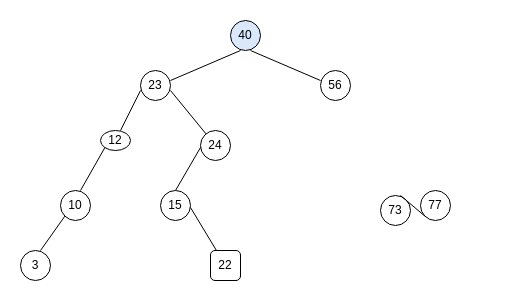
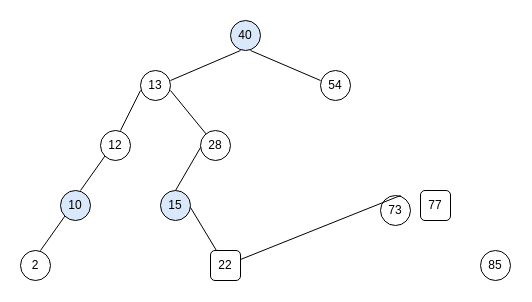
node "23": label "23" -> "13"
node "56": label "56" -> "54"
node "12": size 30x20 -> 30x30
node "24": label "24" -> "28"
node "10": fillcolor #ffffff -> #dae8fc
node "15": fillcolor #ffffff -> #dae8fc
node "77": shape ellipse -> rounded rectangle
edge "77" -- "73": now "22" -- "73"
node "3": label "3" -> "2"
node "85": added
